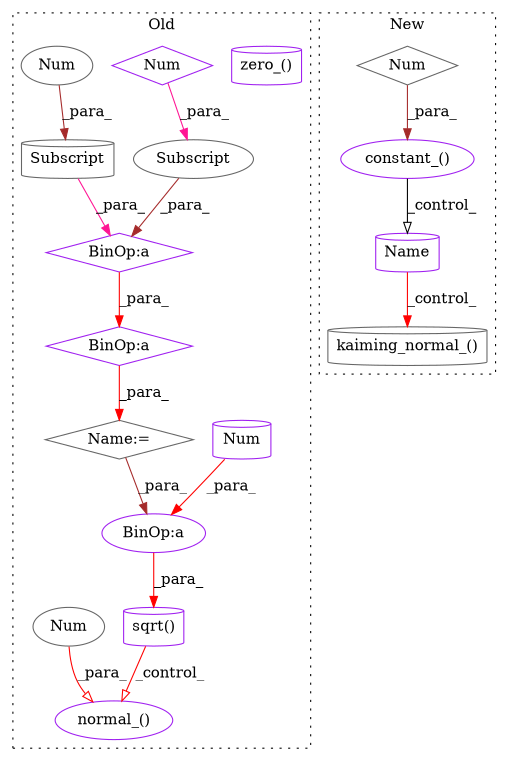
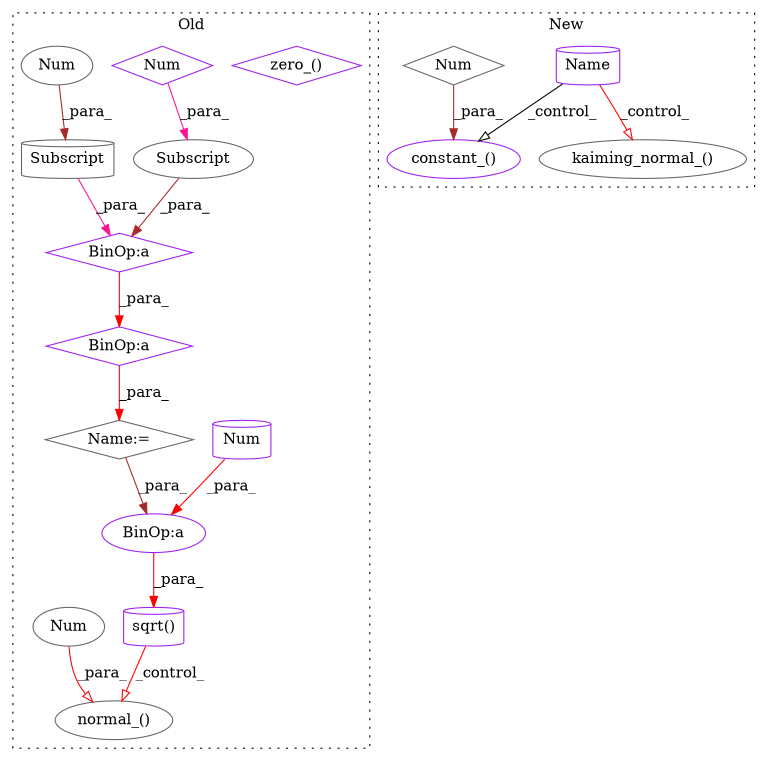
node "zero_()": shape cylinder -> diamond
edge "constant_()" -> "Name": reversed
edge "Name" -> "kaiming_normal_()": arrowhead normal -> onormal
node "kaiming_normal_()": shape cylinder -> ellipse
node "normal_()": color purple -> gray40
